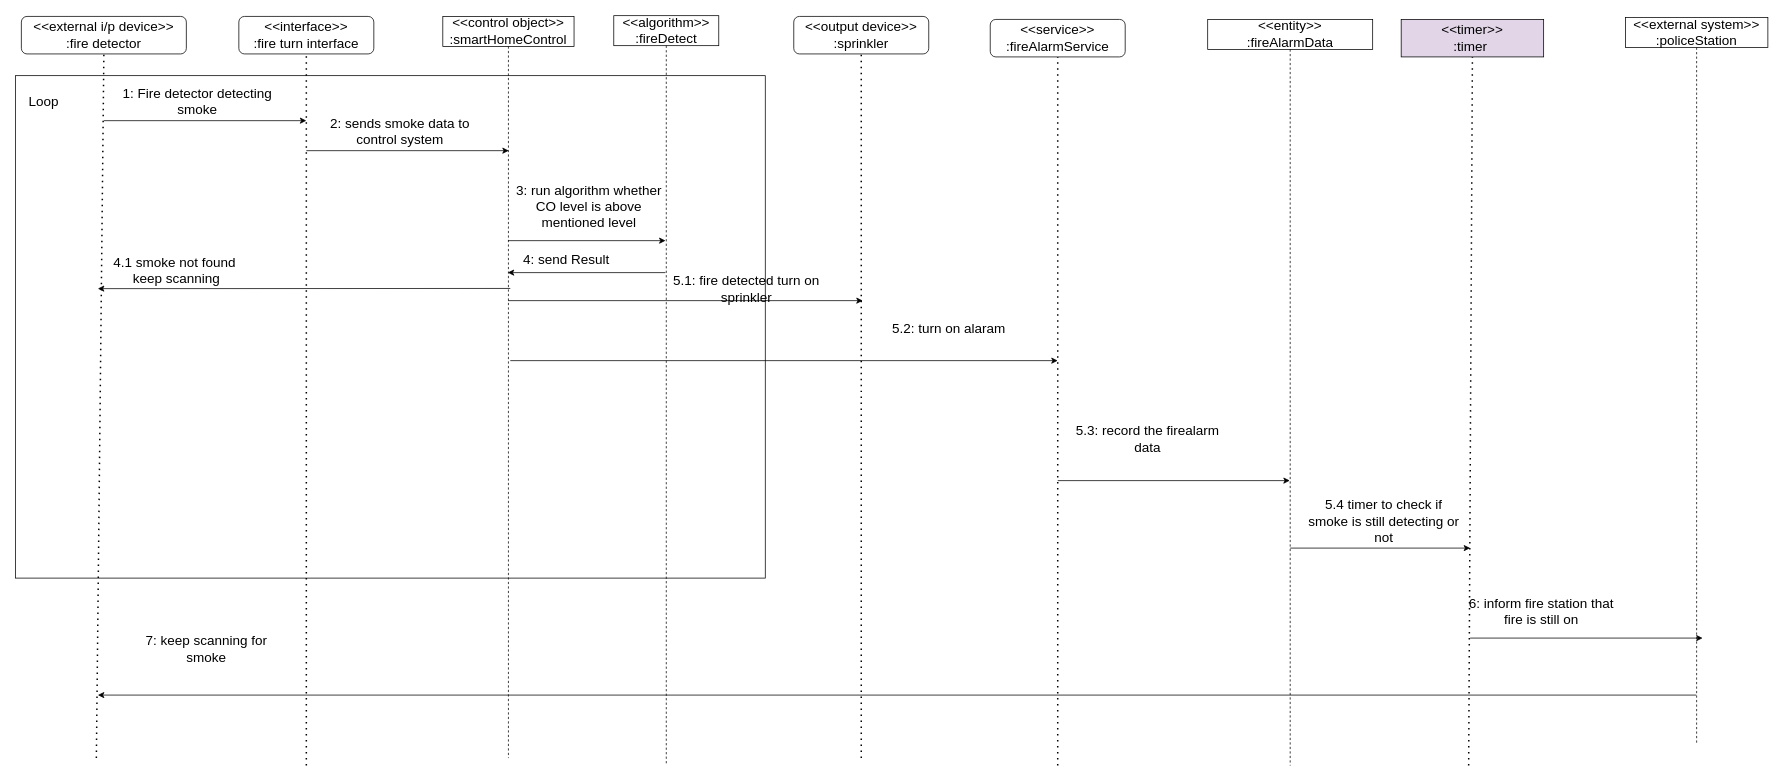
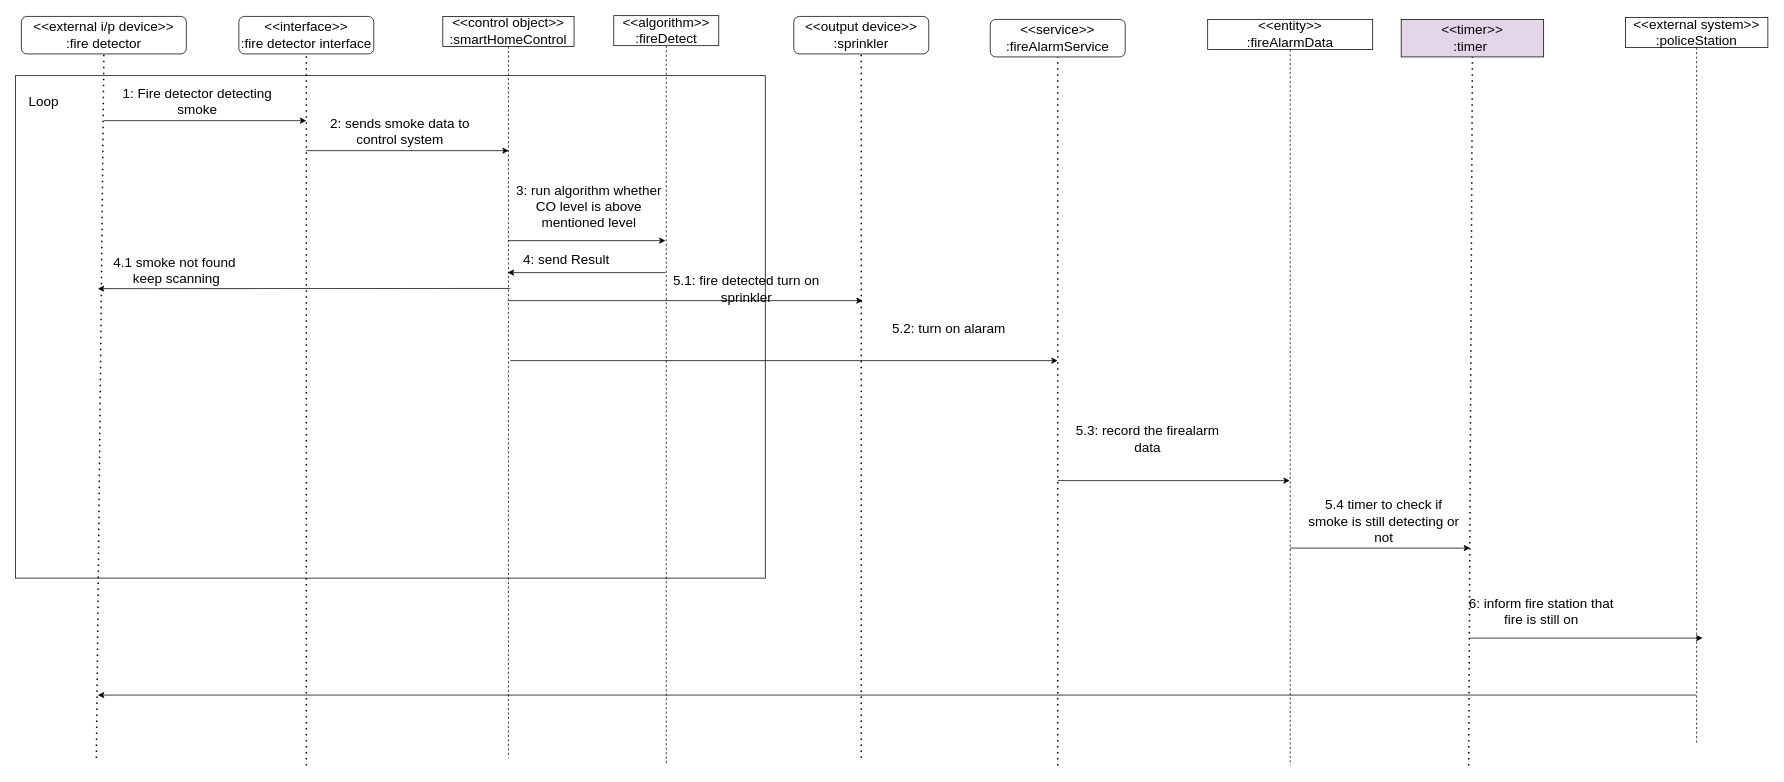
node "<<interface>> :fire turn interface": label "<<interface>> :fire turn interface" -> "<<interface>> :fire detector interface"
node "7: keep scanning for smoke": removed
